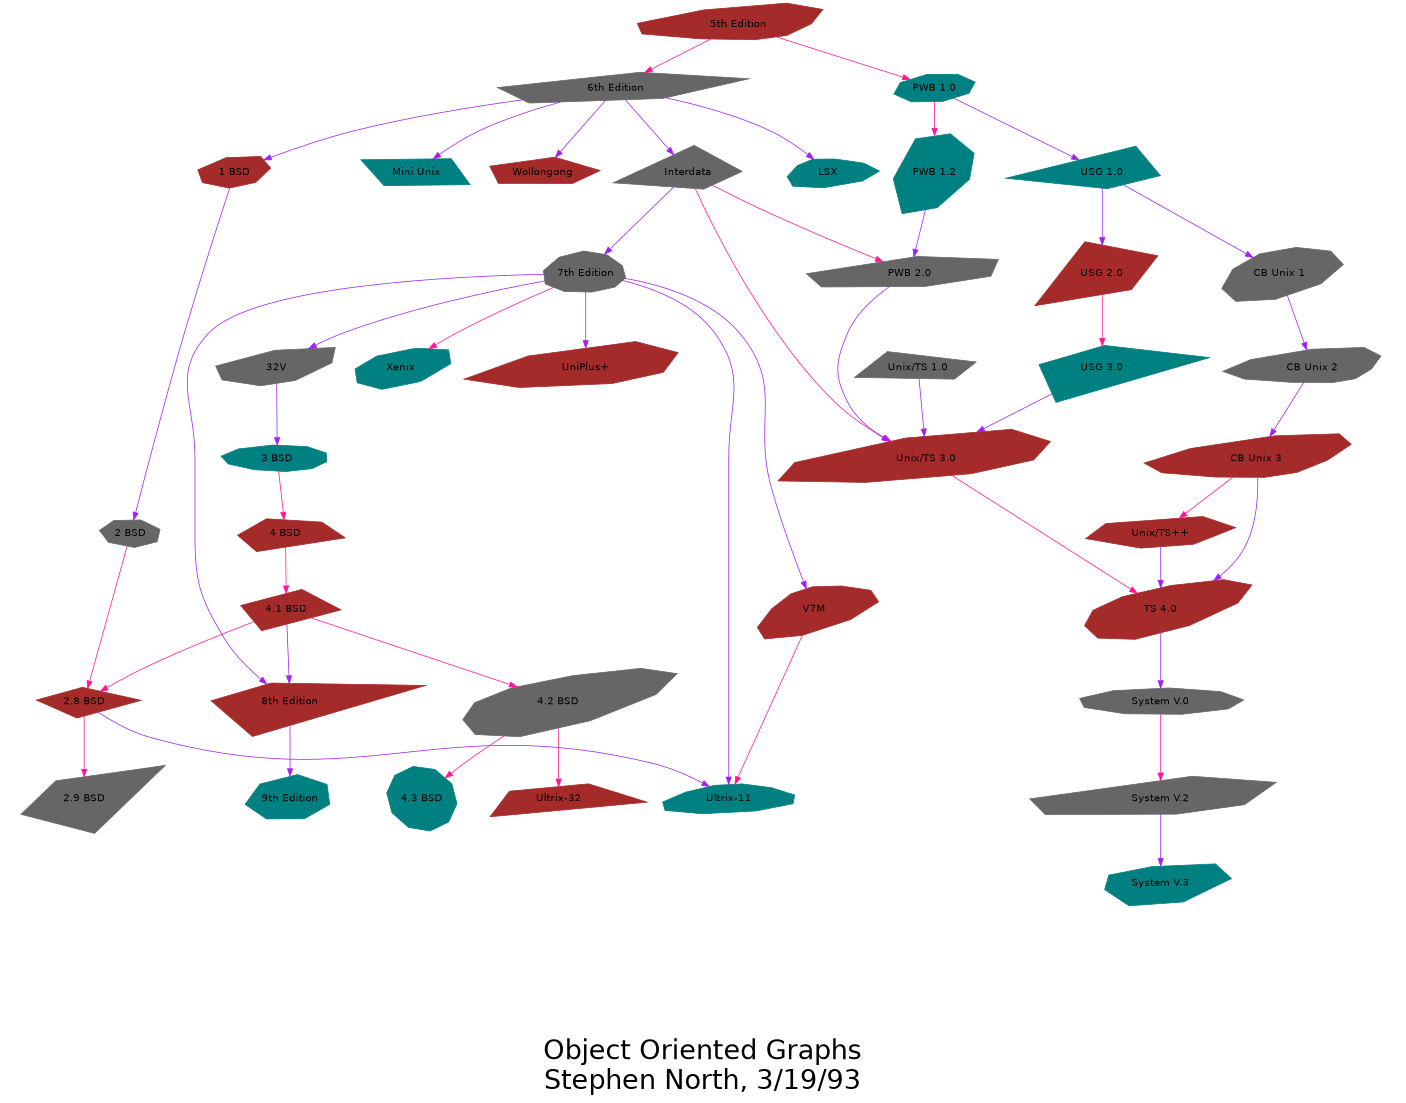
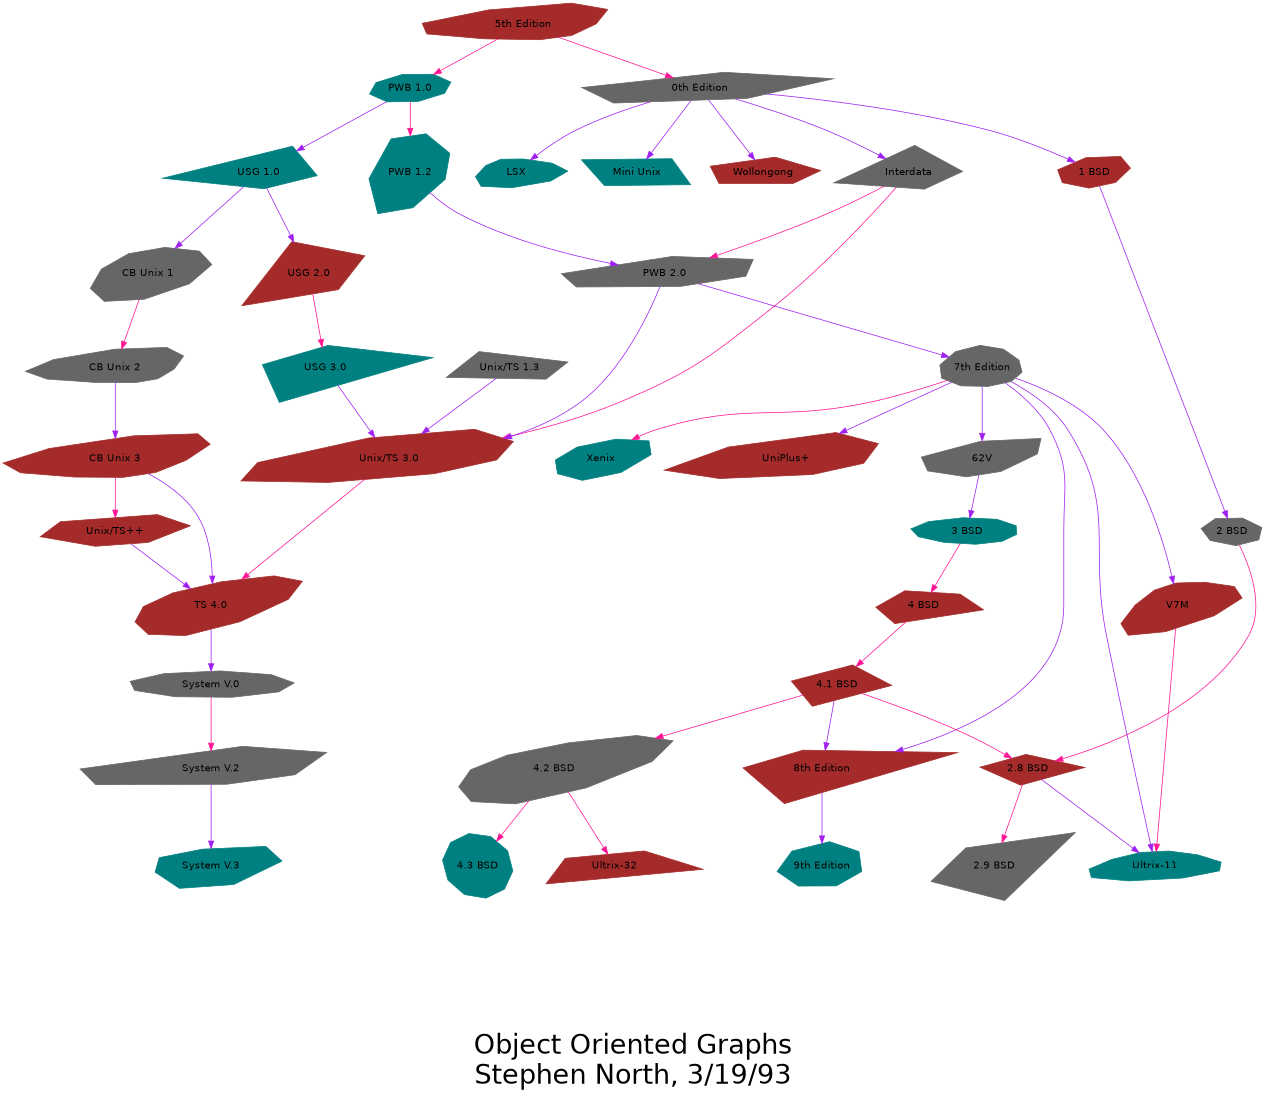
node "6th Edition": label "6th Edition" -> "0th Edition"
edge "Interdata" -> "7th Edition": now "PWB 2.0" -> "7th Edition"
edge "CB Unix 1" -> "CB Unix 2": color purple -> deeppink
node "32V": label "32V" -> "62V"
node "Unix/TS 1.0": label "Unix/TS 1.0" -> "Unix/TS 1.3"
